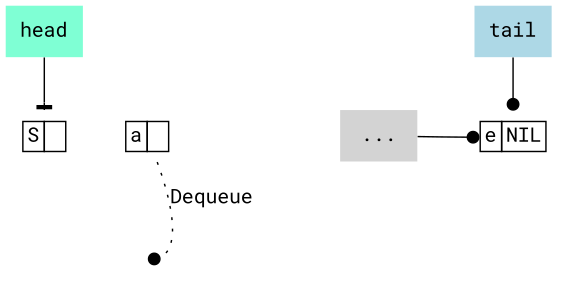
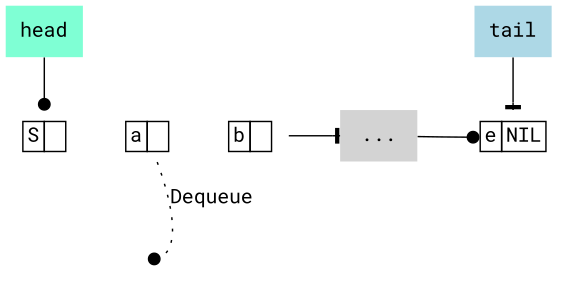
edge "head" -> "S": arrowhead tee -> dot
edge "tail" -> "e": arrowhead dot -> tee
node "b": added
